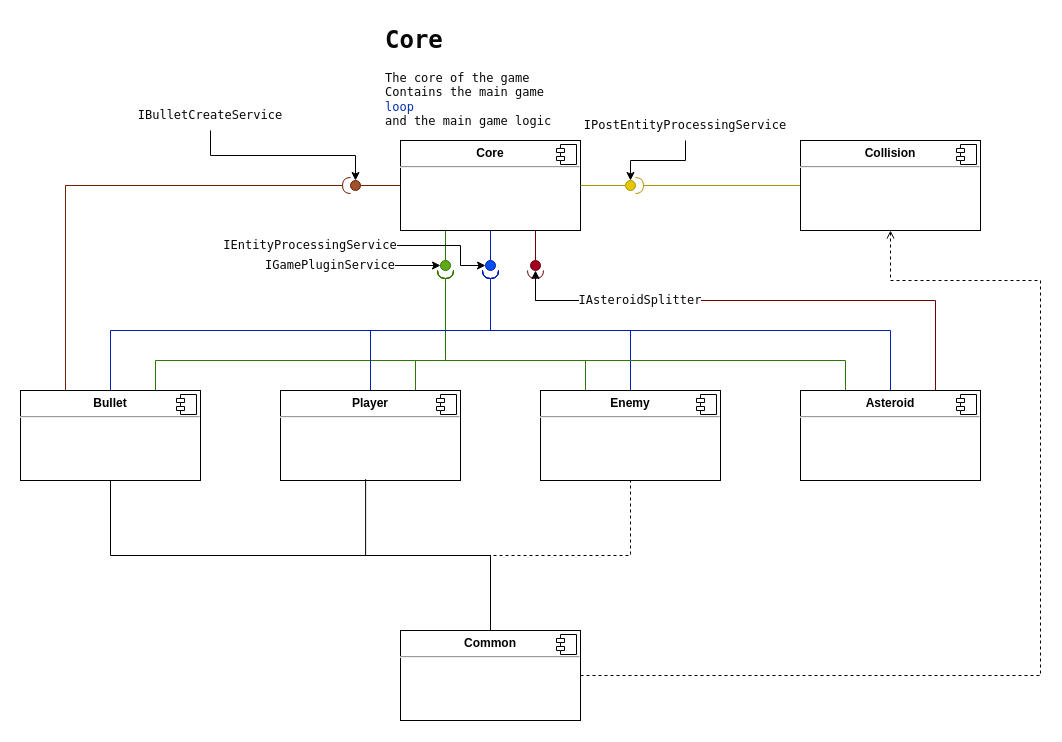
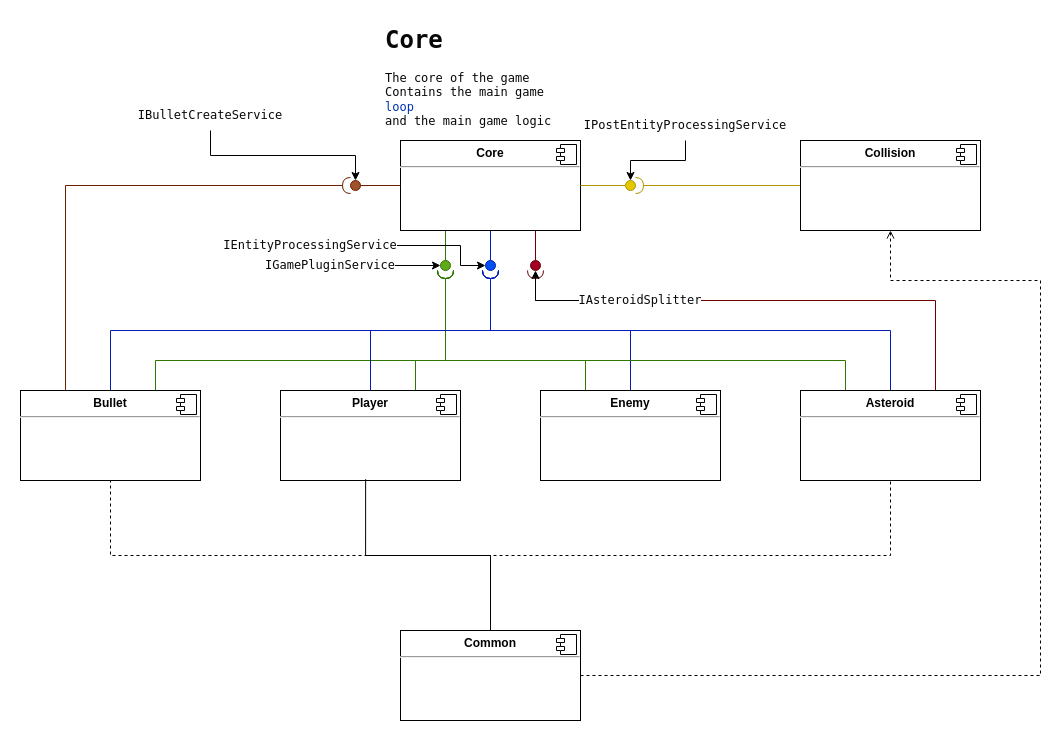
edge "Enemy" -- "Common": removed
edge "Bullet" -- "Common": style solid -> dashed
edge "Asteroid" -- "Common": added
